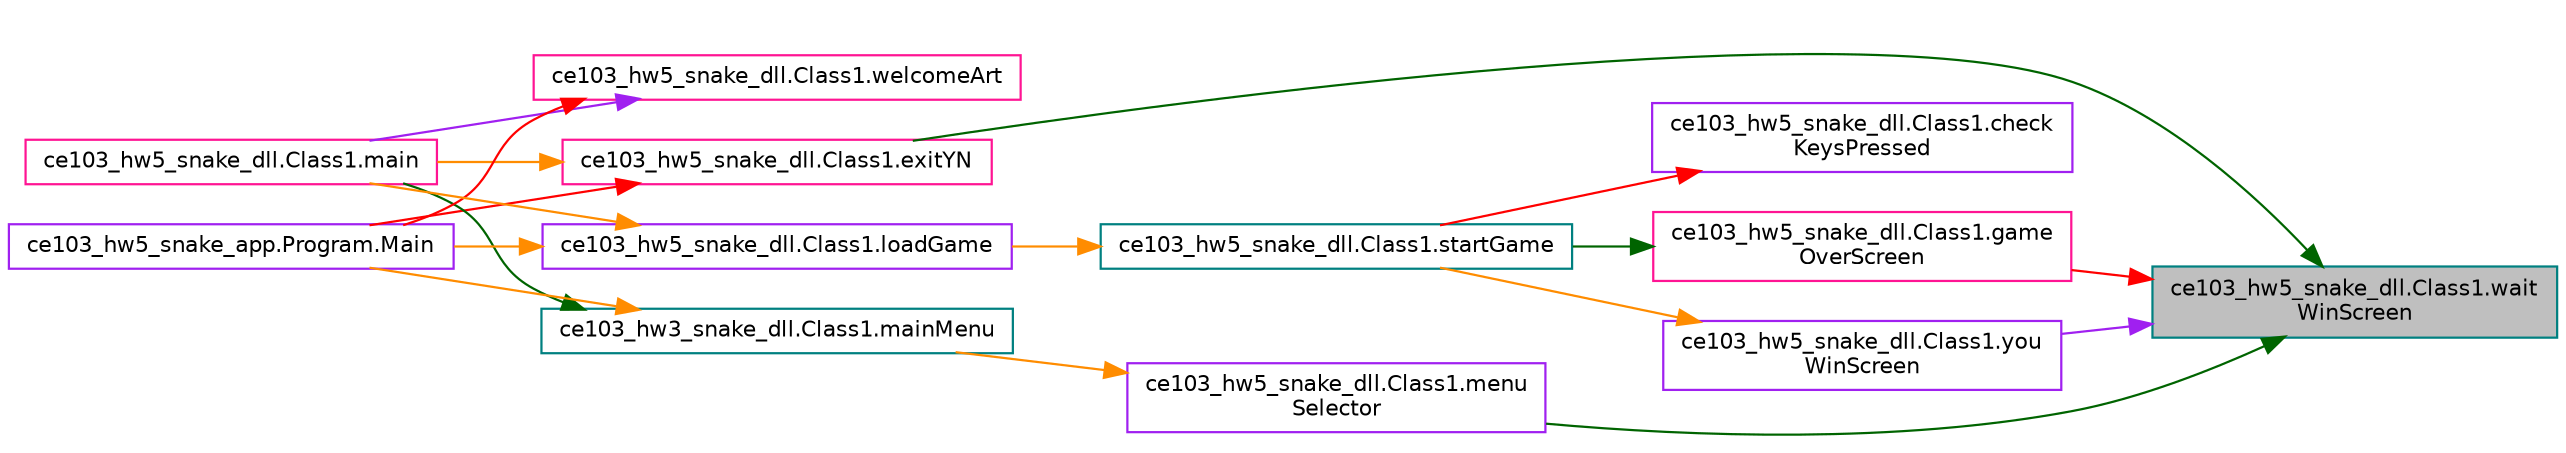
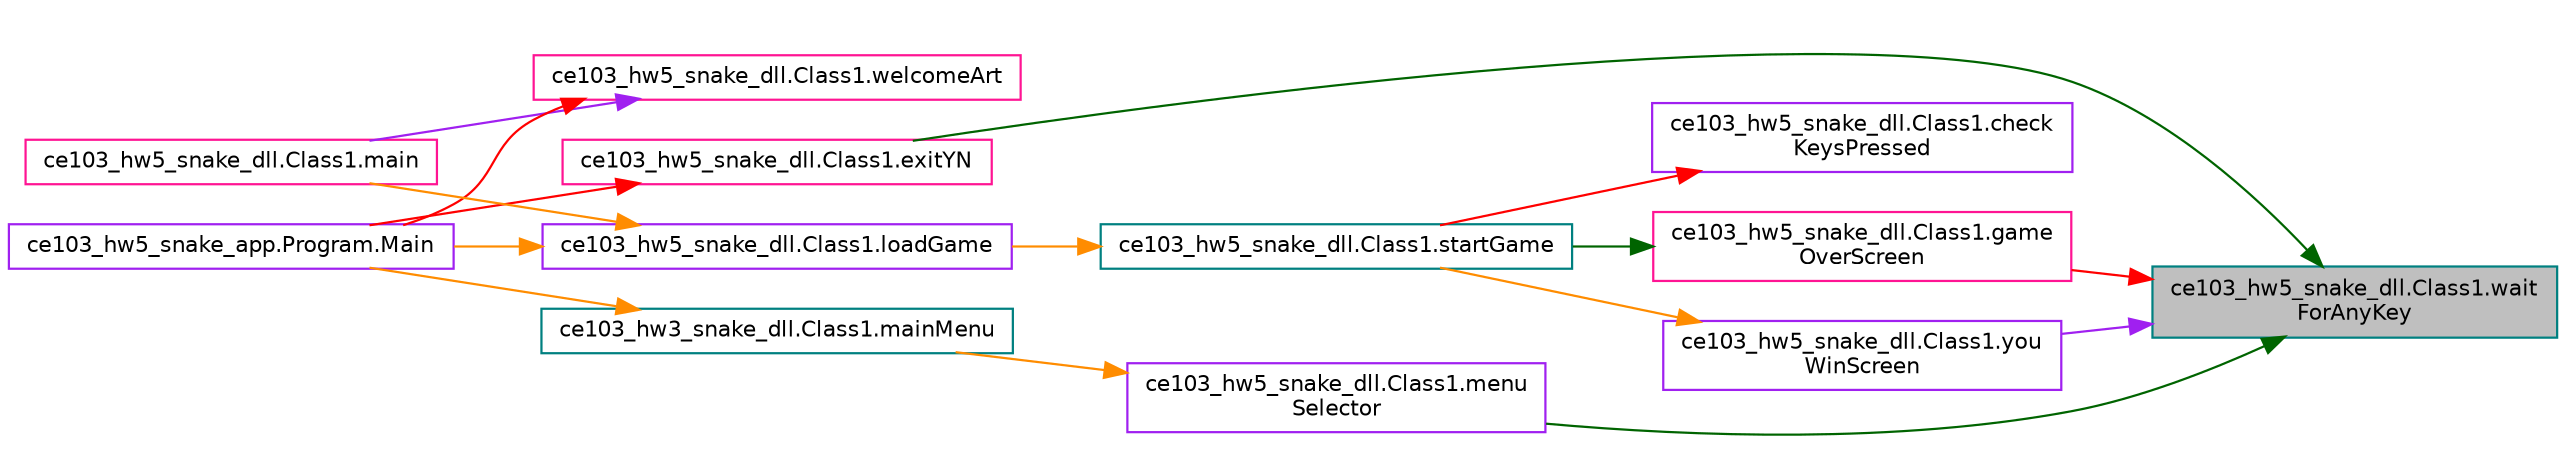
edge "ce103_hw5_snake_dll.Class1.main" -> "ce103_hw5_snake_dll.Class1.exitYN": removed
edge "ce103_hw5_snake_dll.Class1.main" -> "ce103_hw3_snake_dll.Class1.mainMenu": removed
node "ce103_hw5_snake_dll.Class1.wait WinScreen": label "ce103_hw5_snake_dll.Class1.wait WinScreen" -> "ce103_hw5_snake_dll.Class1.wait ForAnyKey"
